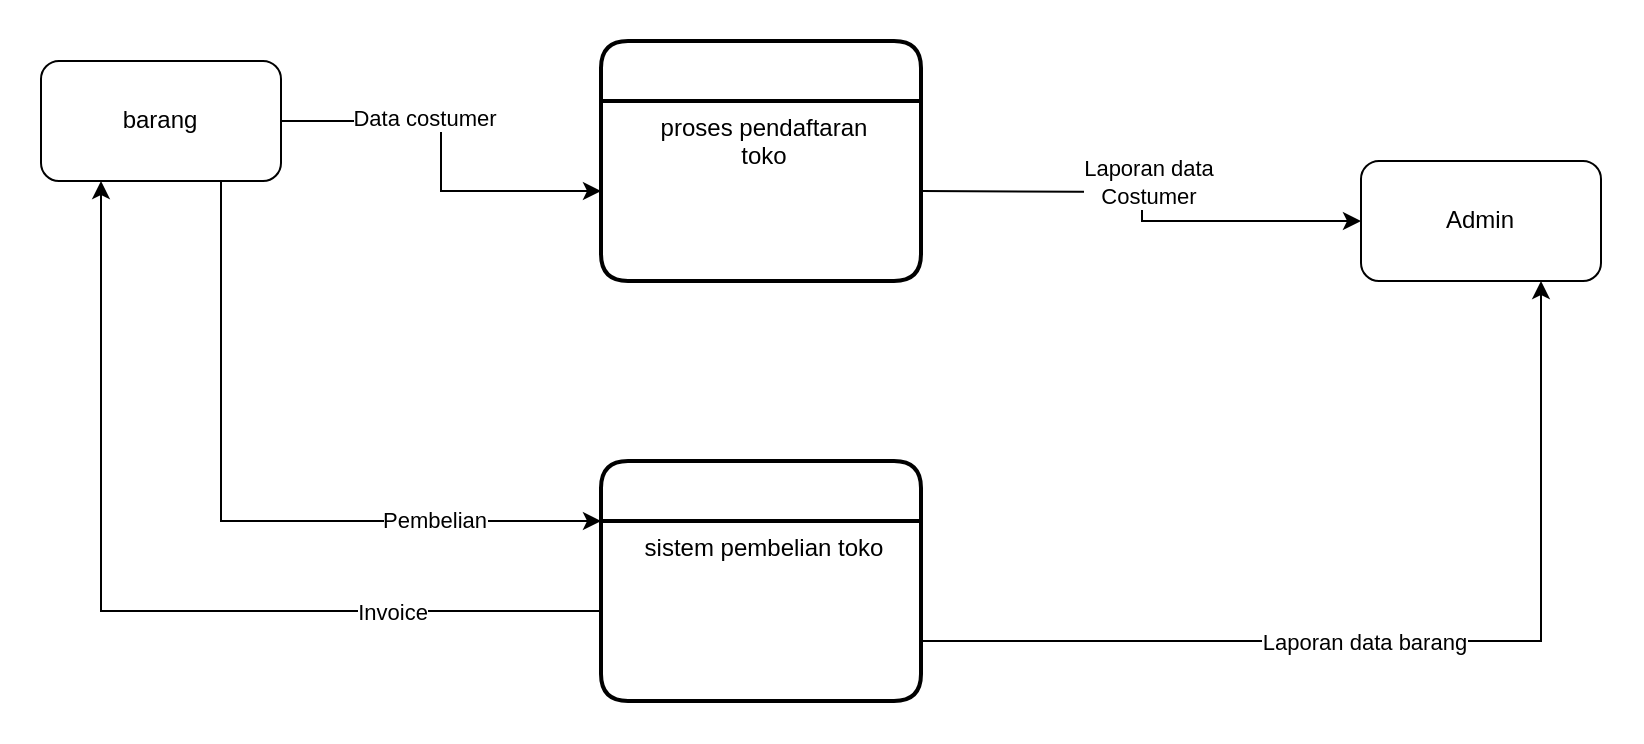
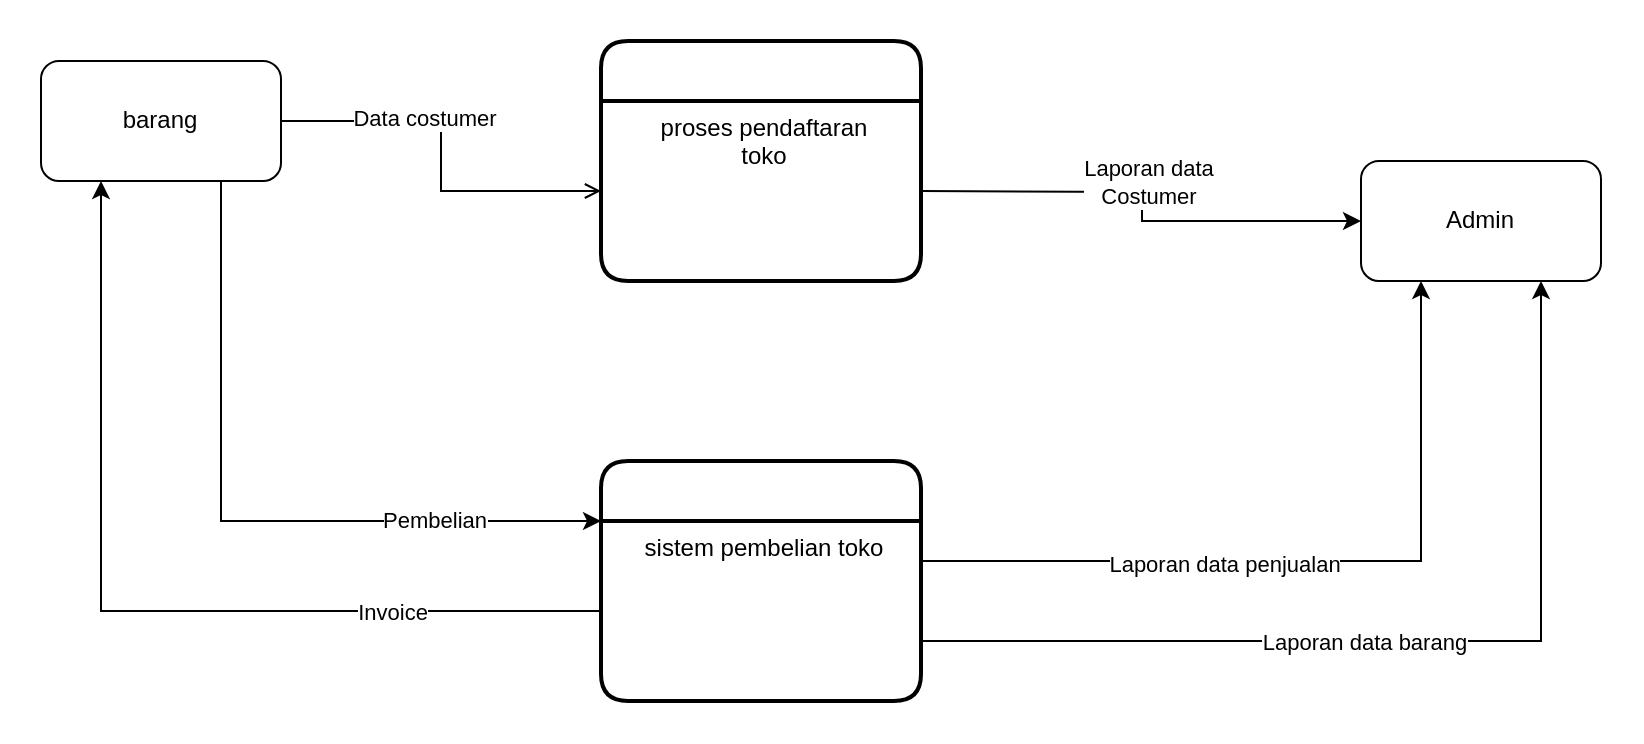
edge "barang" -> "proses pendaftaran toko": arrowhead classic -> open
edge "sistem pembelian toko" -> "Admin": added, label "Laporan data penjualan"
